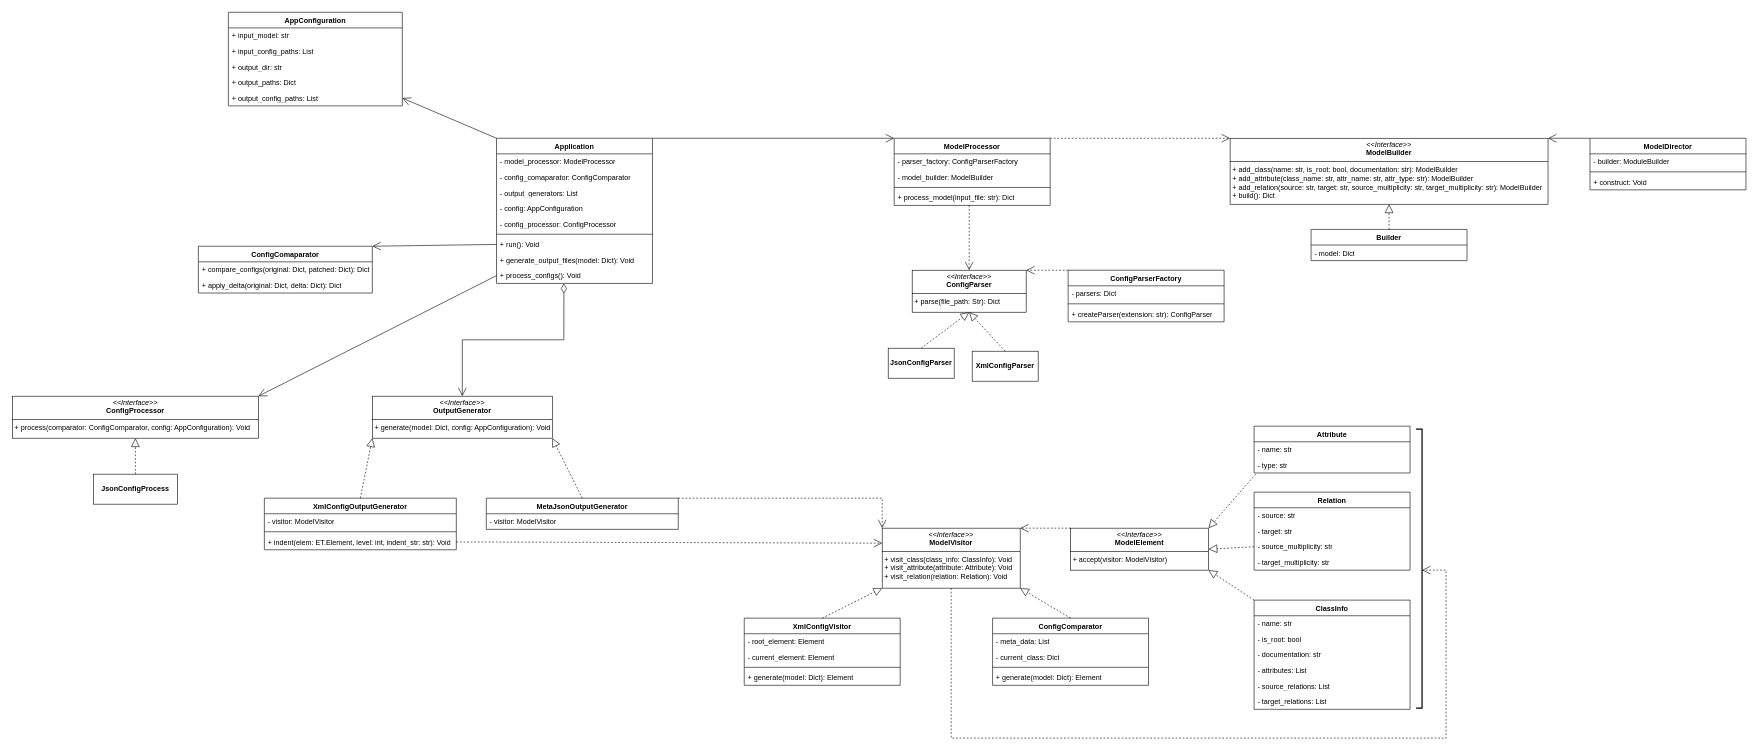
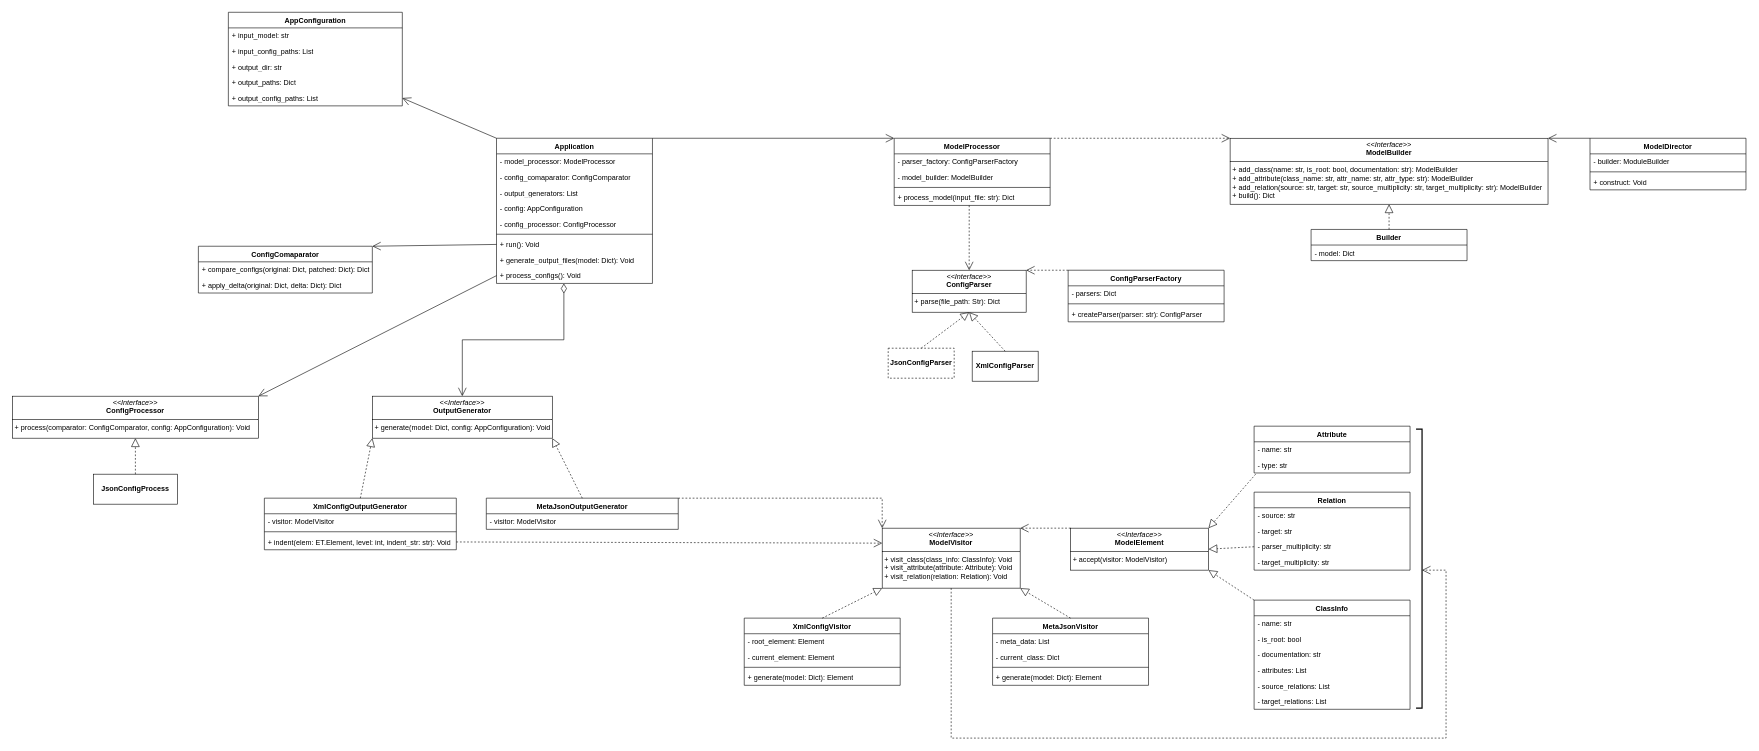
node "+ createParser(extension: str): ConfigParser": label "+ createParser(extension: str): ConfigParser" -> "+ createParser(parser: str): ConfigParser"
node "JsonConfigParser": style solid -> dashed
node "- source_multiplicity: str": label "- source_multiplicity: str" -> "- parser_multiplicity: str"
node "ConfigComparator": label "ConfigComparator" -> "MetaJsonVisitor"
